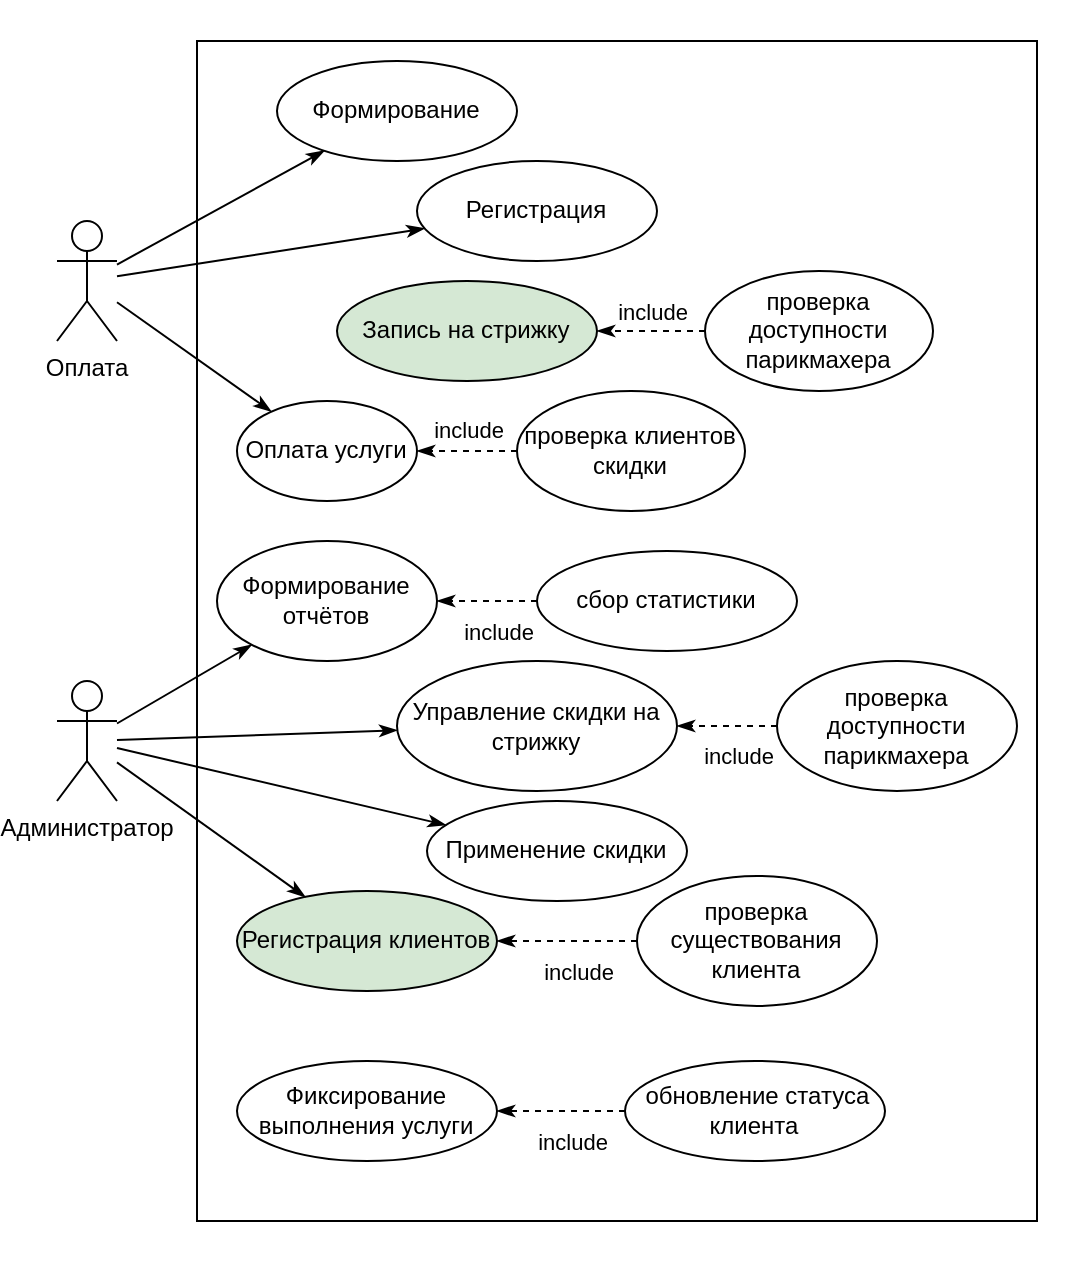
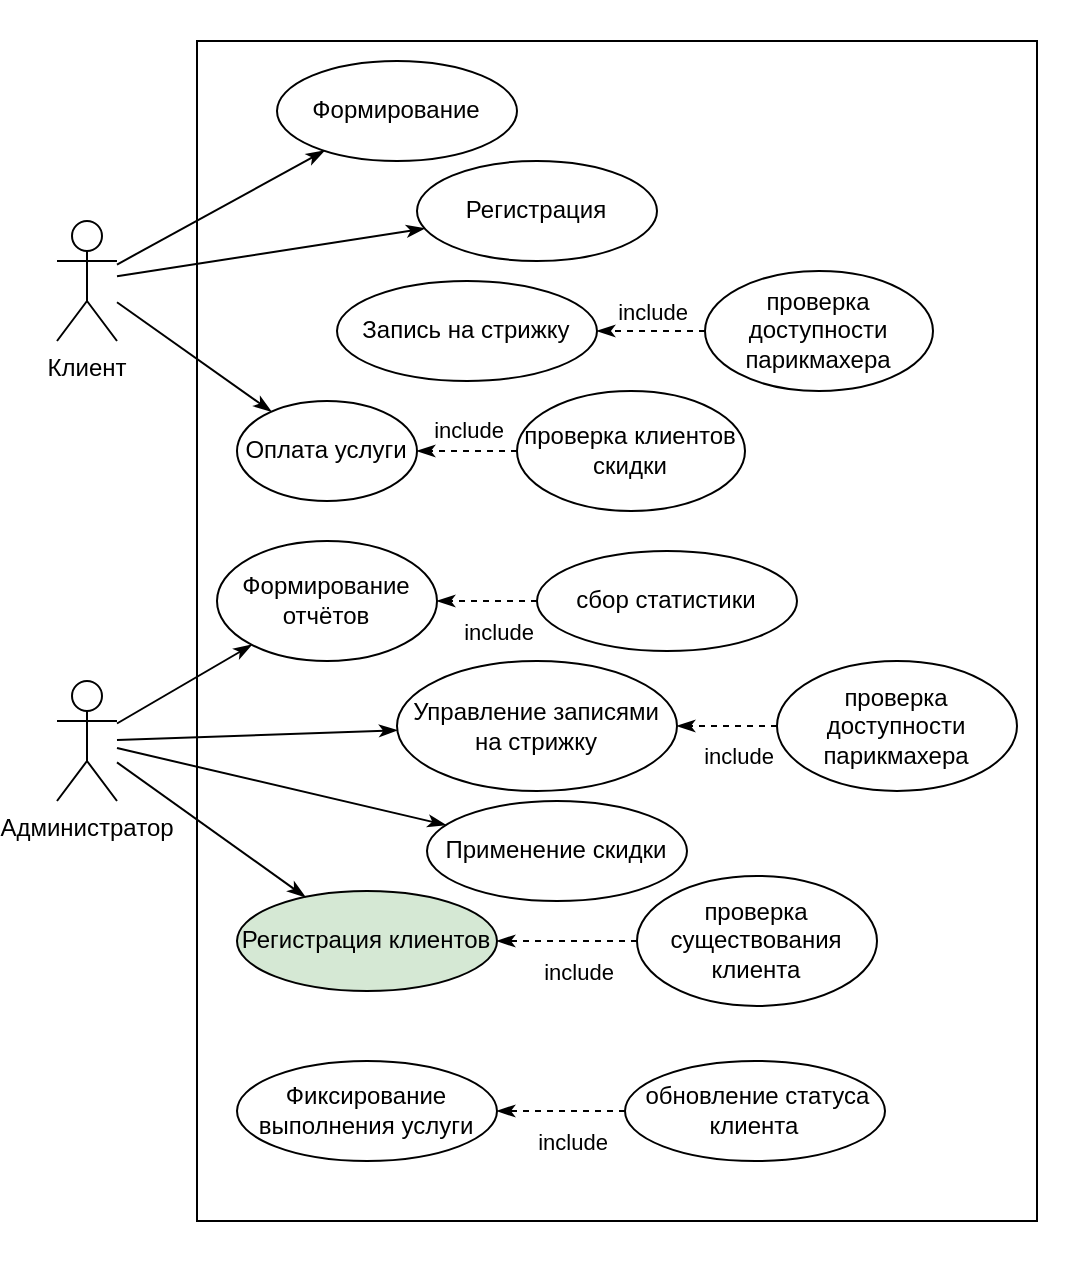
node "Запись на стрижку": fillcolor #d5e8d4 -> #ffffff
node "Оплата": label "Оплата" -> "Клиент"
node "Управление скидки на стрижку": label "Управление скидки на стрижку" -> "Управление записями на стрижку"
